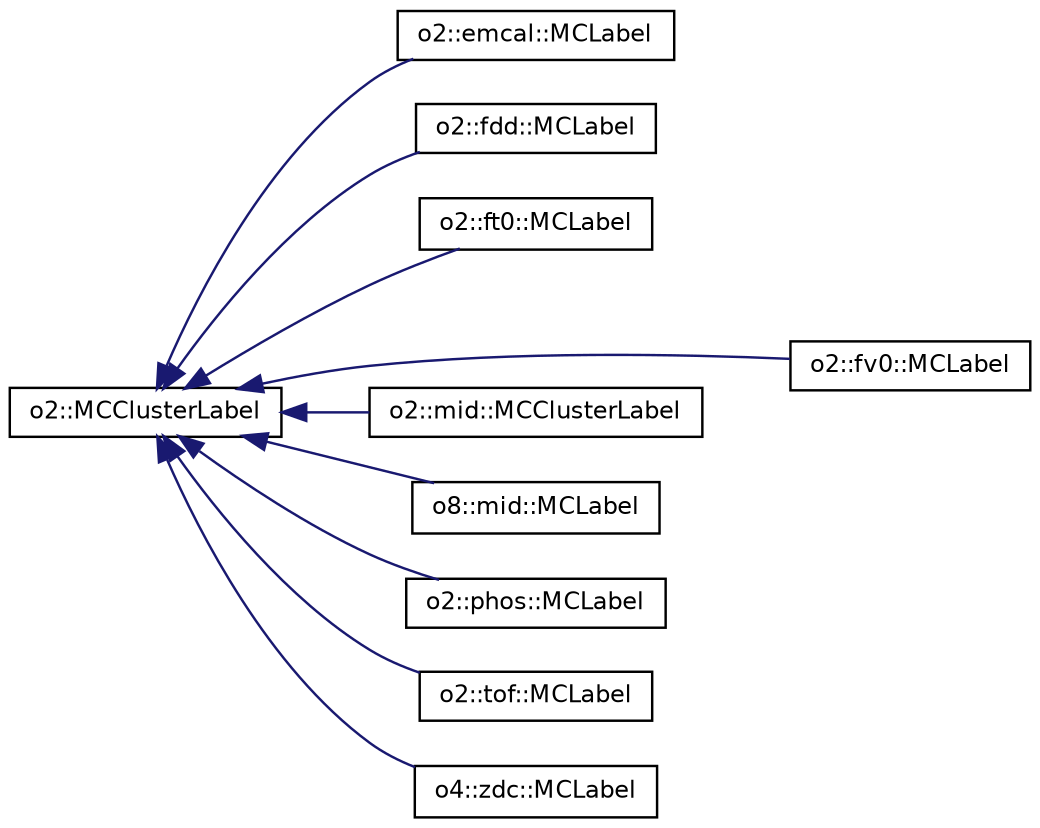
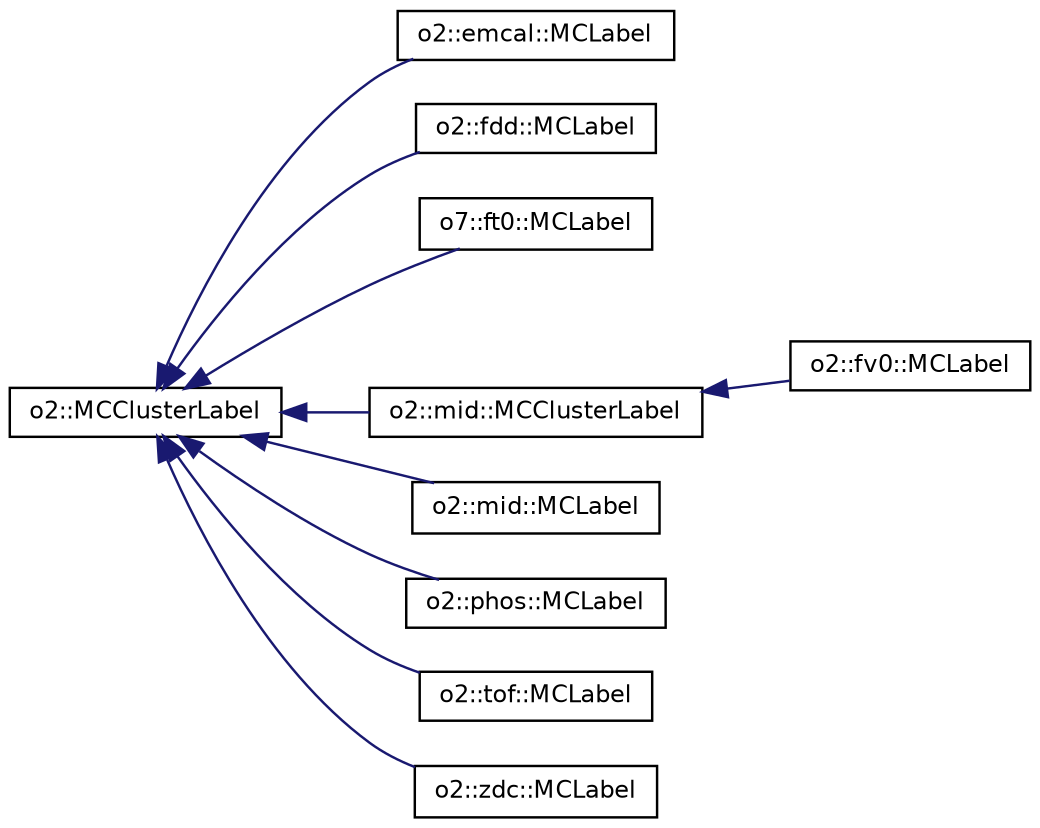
node "o2::ft0::MCLabel": label "o2::ft0::MCLabel" -> "o7::ft0::MCLabel"
edge "o2::fv0::MCLabel" -> "o2::MCClusterLabel": now "o2::fv0::MCLabel" -> "o2::mid::MCClusterLabel"
node "o8::mid::MCLabel": label "o8::mid::MCLabel" -> "o2::mid::MCLabel"
node "o4::zdc::MCLabel": label "o4::zdc::MCLabel" -> "o2::zdc::MCLabel"
